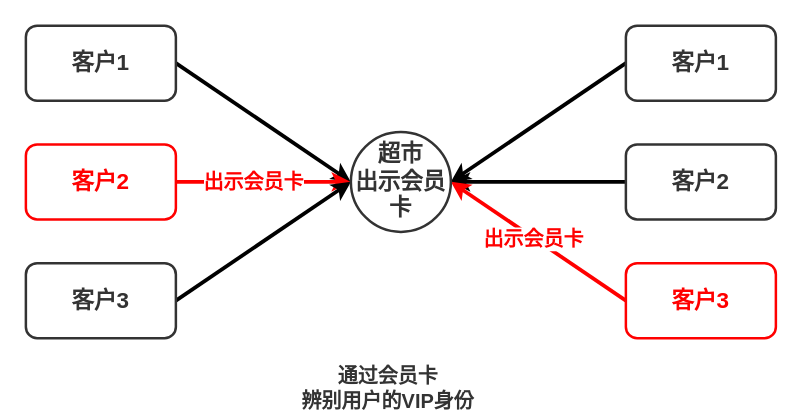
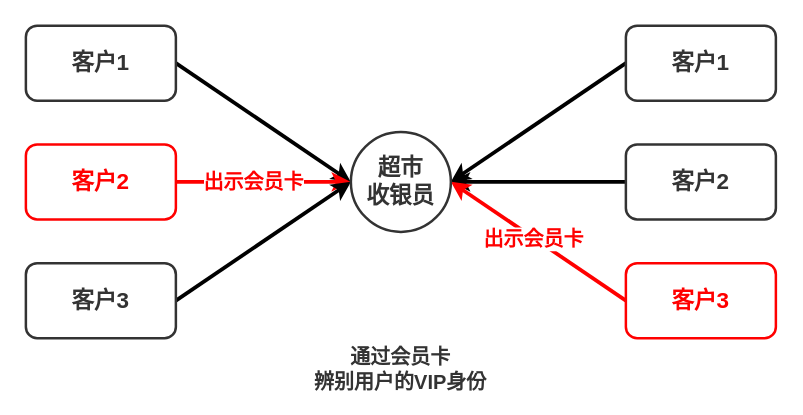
node "超市 出示会员卡": label "超市 出示会员卡" -> "超市 收银员"
node "通过会员卡 辨别用户的VIP身份": moved (388, 388) -> (401, 369)
